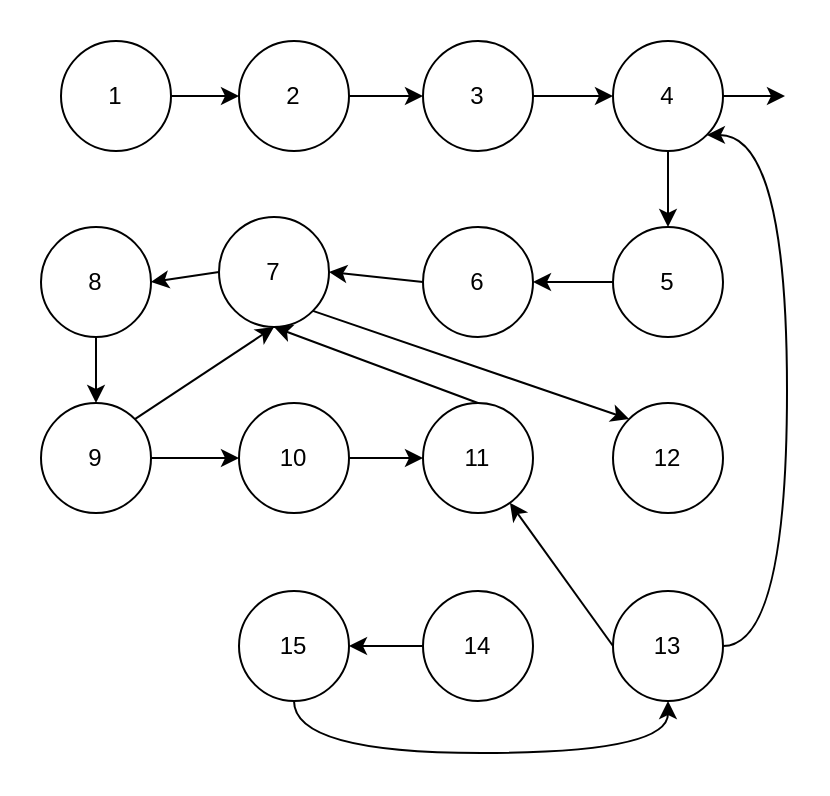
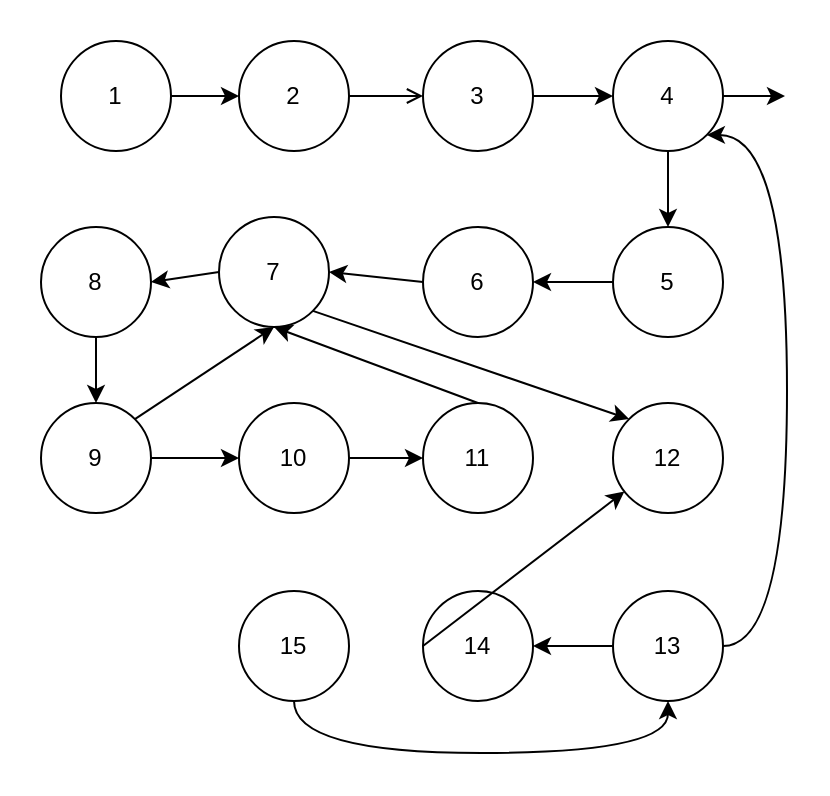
edge "2" -> "3": arrowhead classic -> open
edge "13" -> "11": now "13" -> "14"
edge "14" -> "15": now "14" -> "12"
